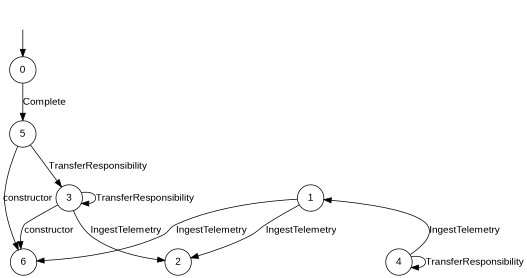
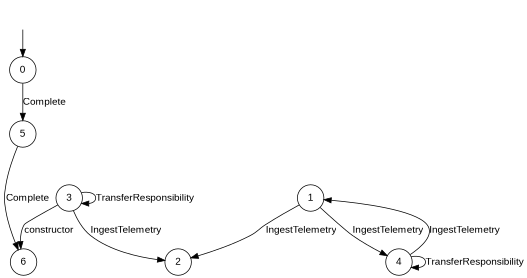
edge "5" -> "3": removed, label "TransferResponsibility"
edge "5" -> "6": label "constructor" -> "Complete"
edge "1" -> "6": now "1" -> "4"
